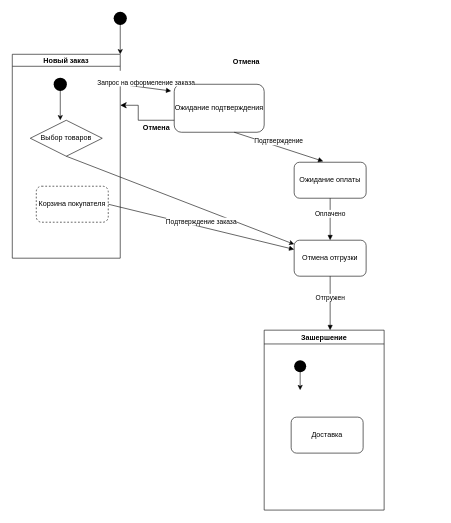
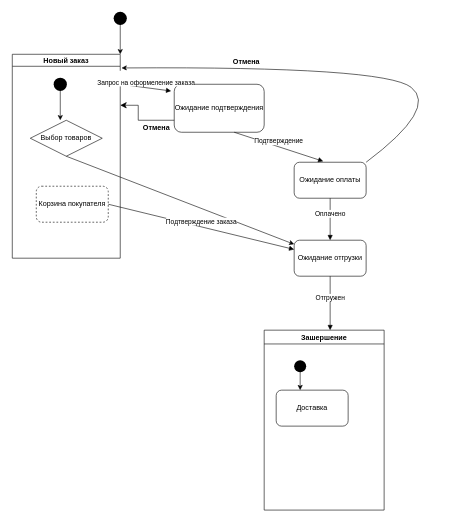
edge "Ожидание оплаты" -> "Новый заказ": added
node "Отмена отгрузки": label "Отмена отгрузки" -> "Ожидание отгрузки"
node "Доставка": moved (327, 435) -> (312, 408)
